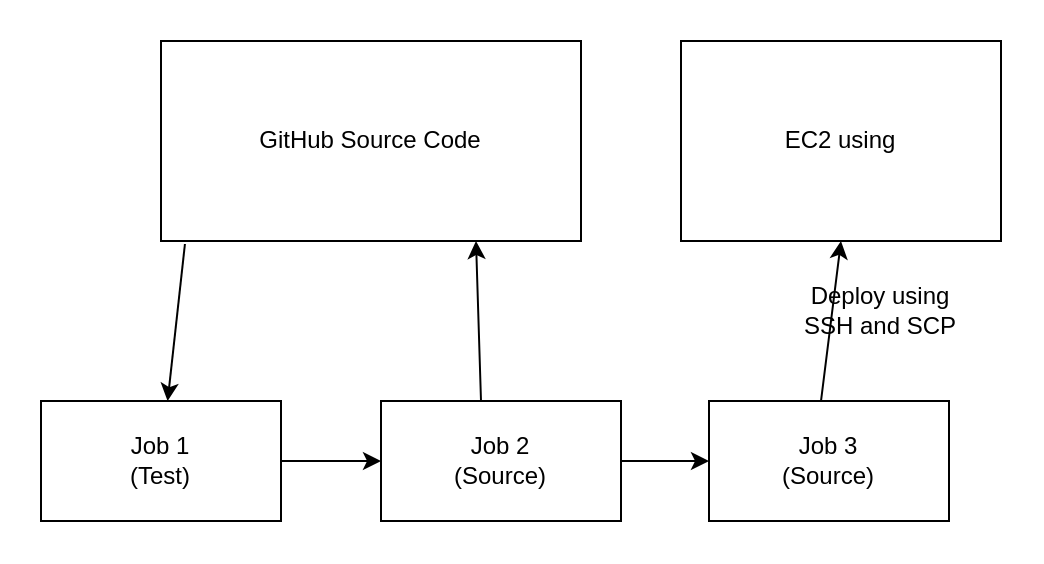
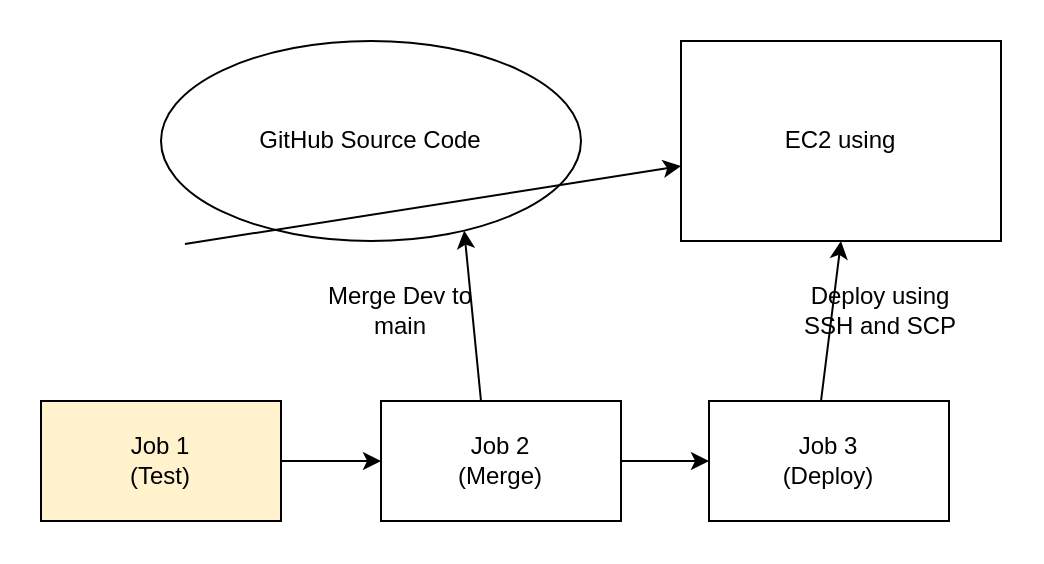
node "GitHub Source Code": shape rectangle -> ellipse
node "Merge Dev to main": added
edge "GitHub Source Code" -> "Job 1 (Test)": now "GitHub Source Code" -> "EC2 using"
node "Job 1 (Test)": fillcolor #ffffff -> #fff2cc
node "Job 2 (Source)": label "Job 2 (Source)" -> "Job 2 (Merge)"
node "Job 3 (Source)": label "Job 3 (Source)" -> "Job 3 (Deploy)"
